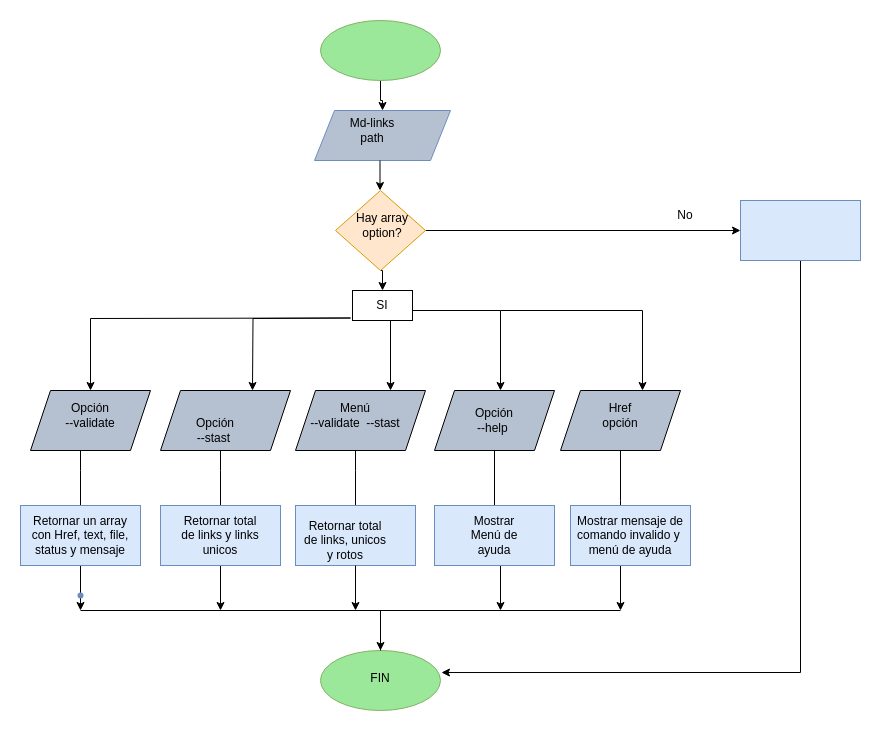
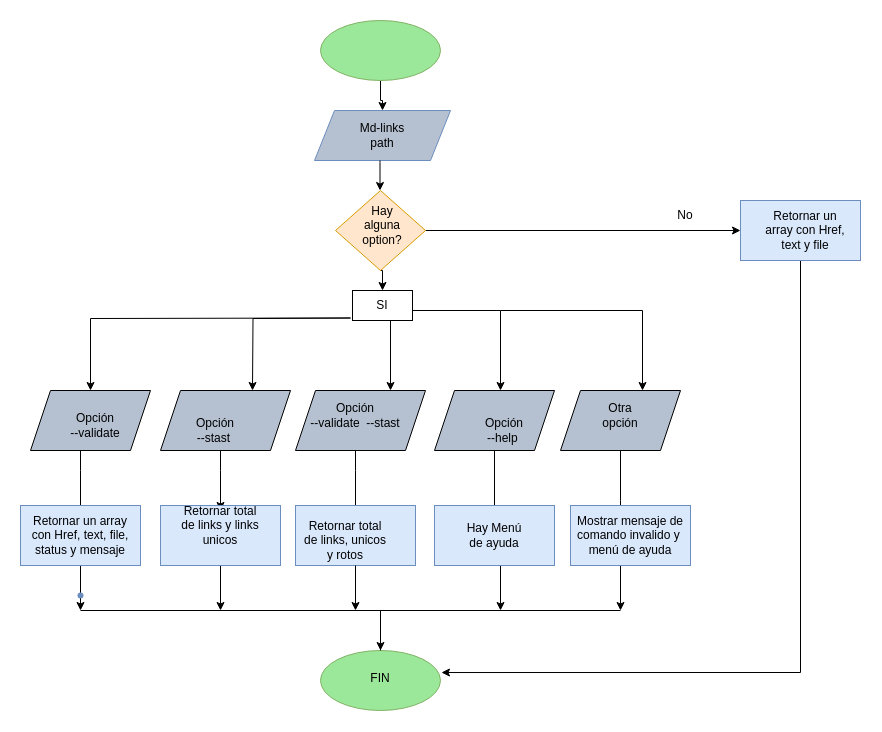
node "Md-links path": moved (373, 131) -> (383, 136)
node "Hay array option?": label "Hay array option?" -> "Hay alguna option?"
node "Retornar un array con Href, text y file": added
node "Opción --validate": moved (91, 416) -> (96, 426)
node "Menú --validate --stast": label "Menú --validate --stast" -> "Opción --validate --stast"
node "Href opción": label "Href opción" -> "Otra opción"
node "Opción --help": moved (495, 421) -> (505, 431)
node "Retornar total de links y links unicos": moved (221, 536) -> (221, 526)
node "Mostrar Menú de ayuda": label "Mostrar Menú de ayuda" -> "Hay Menú de ayuda"
